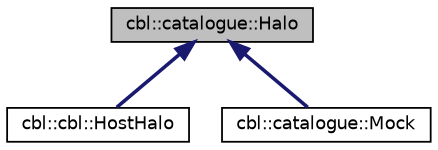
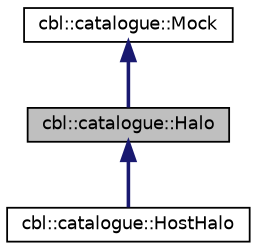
edge "cbl::catalogue::Mock" -> "cbl::catalogue::Halo": reversed
node "cbl::cbl::HostHalo": label "cbl::cbl::HostHalo" -> "cbl::catalogue::HostHalo"
